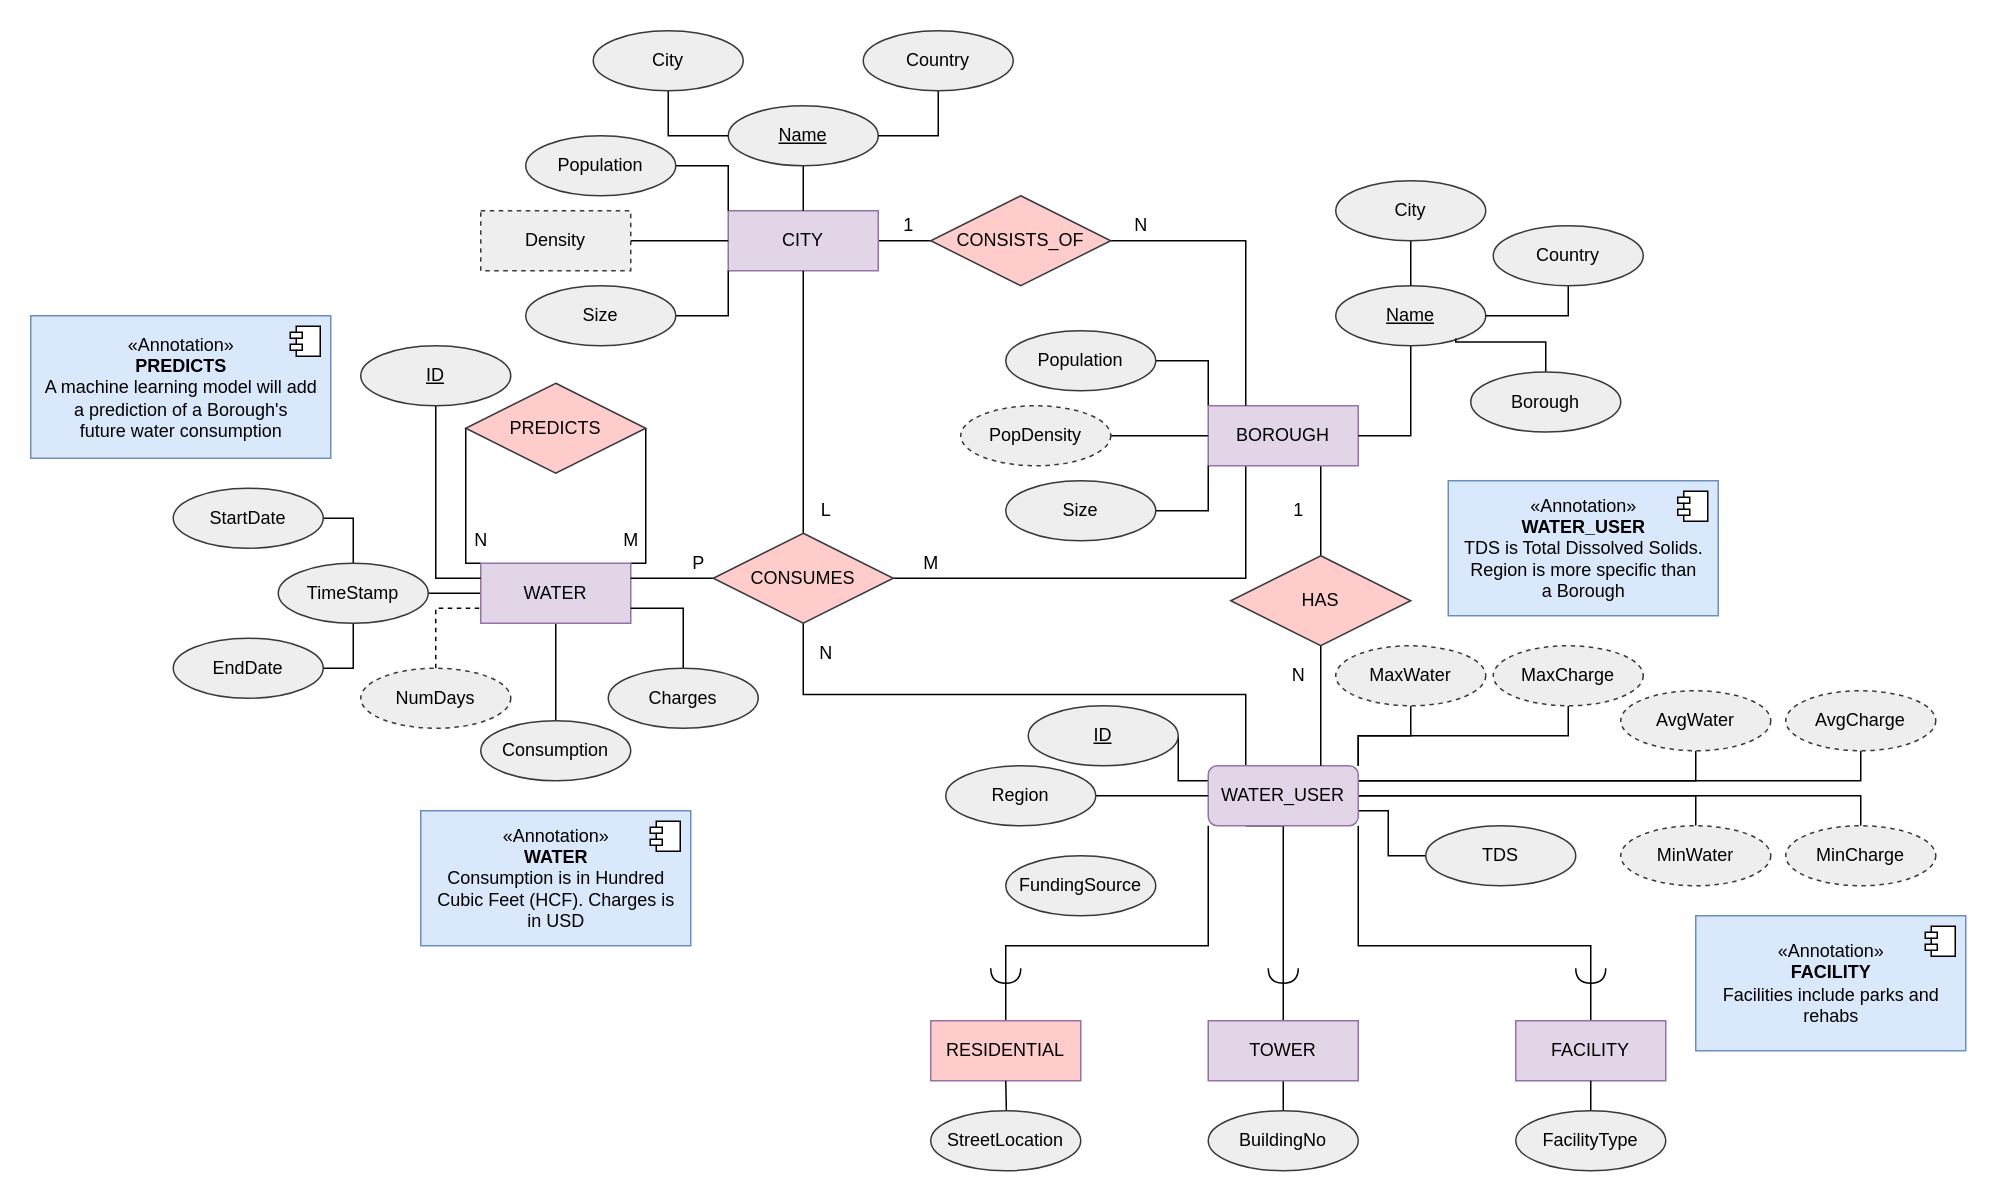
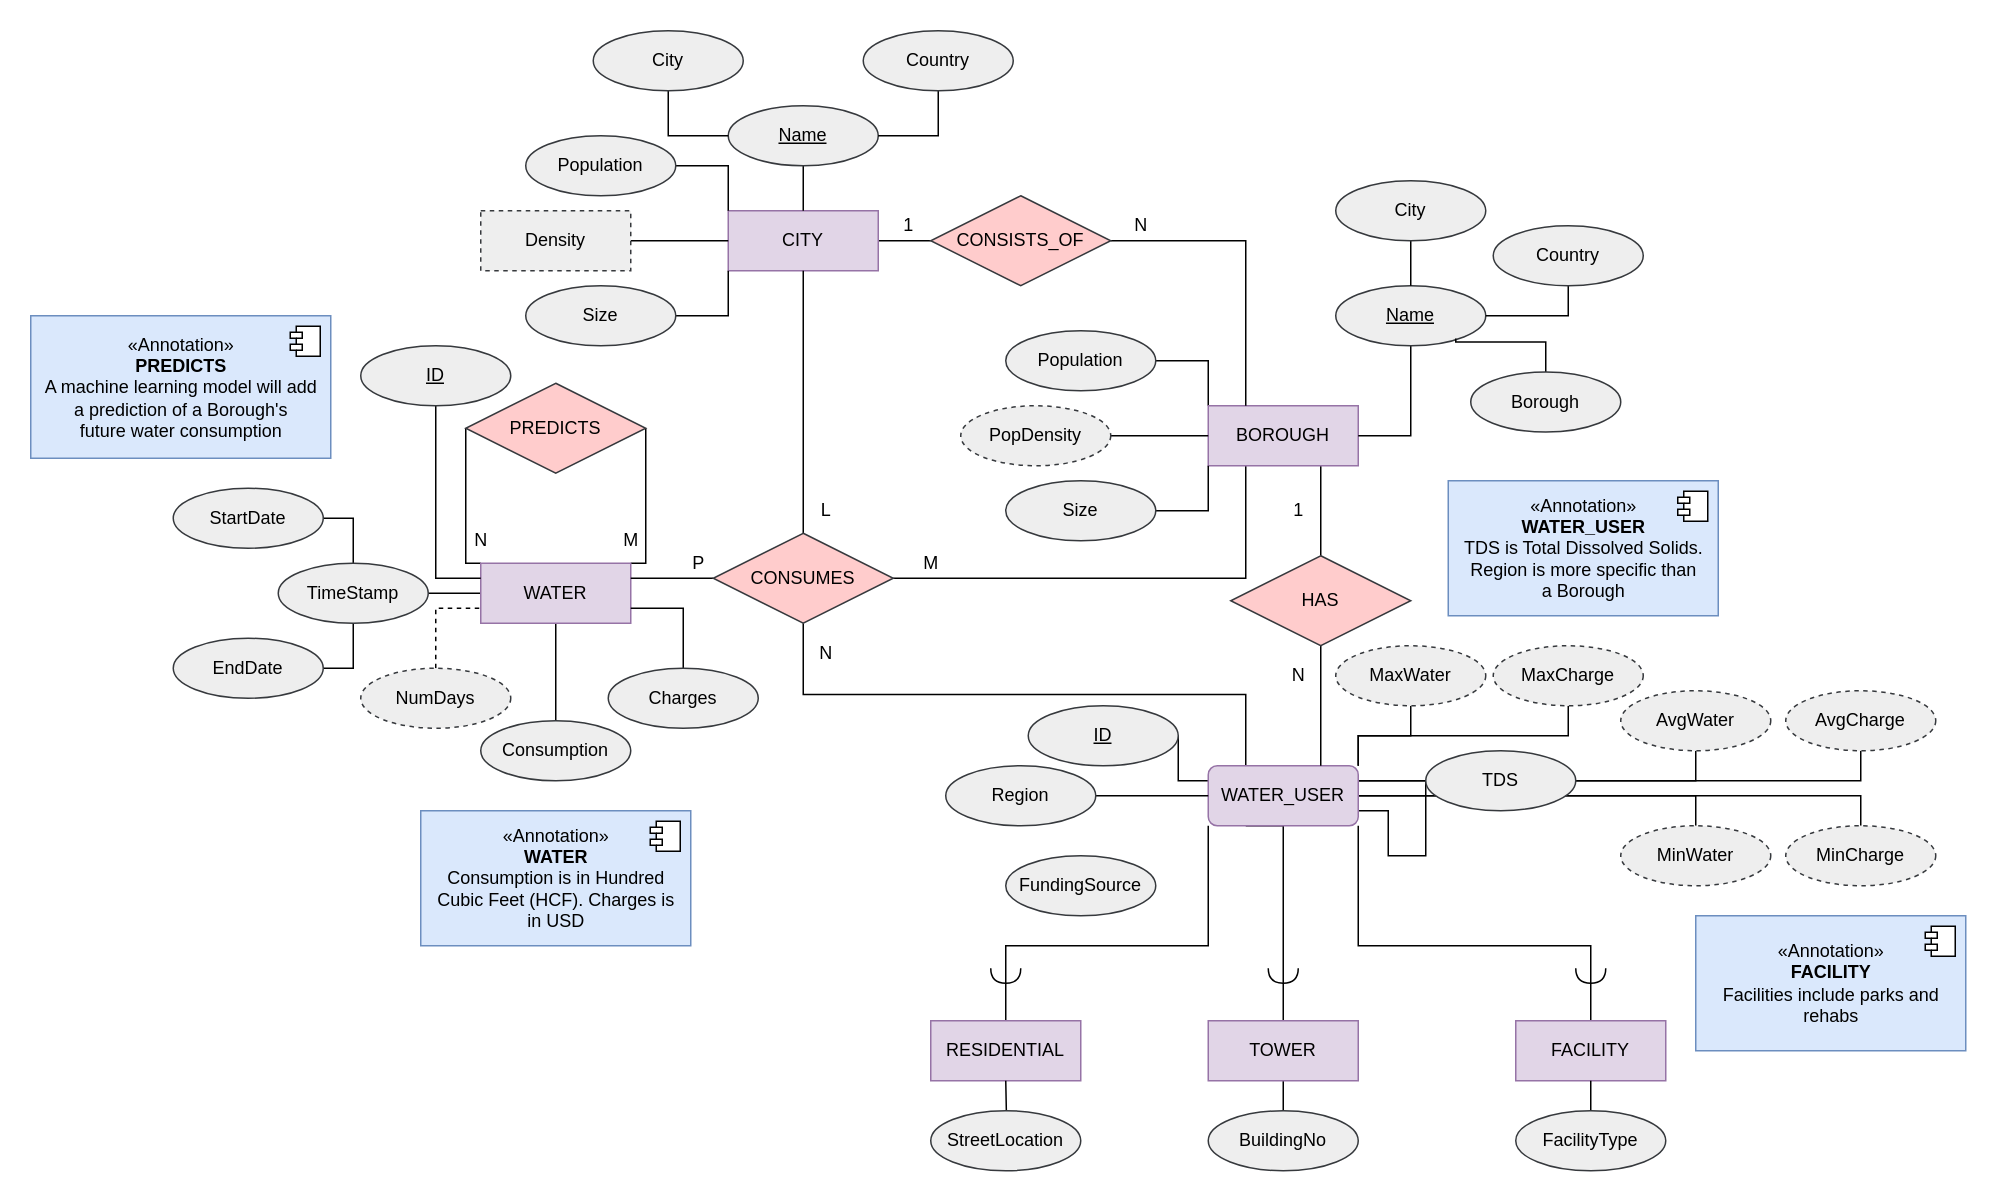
node "TDS": moved (1501, 856) -> (1501, 781)
node "RESIDENTIAL": fillcolor #ffcccc -> #e1d5e7
